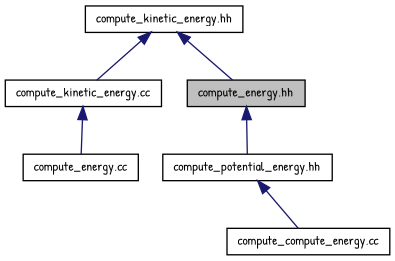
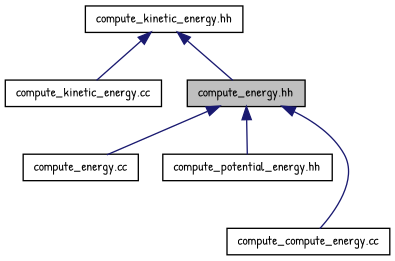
edge "compute_energy.cc" -> "compute_kinetic_energy.cc": now "compute_energy.cc" -> "compute_energy.hh"
edge "compute_compute_energy.cc" -> "compute_potential_energy.hh": now "compute_compute_energy.cc" -> "compute_energy.hh"
